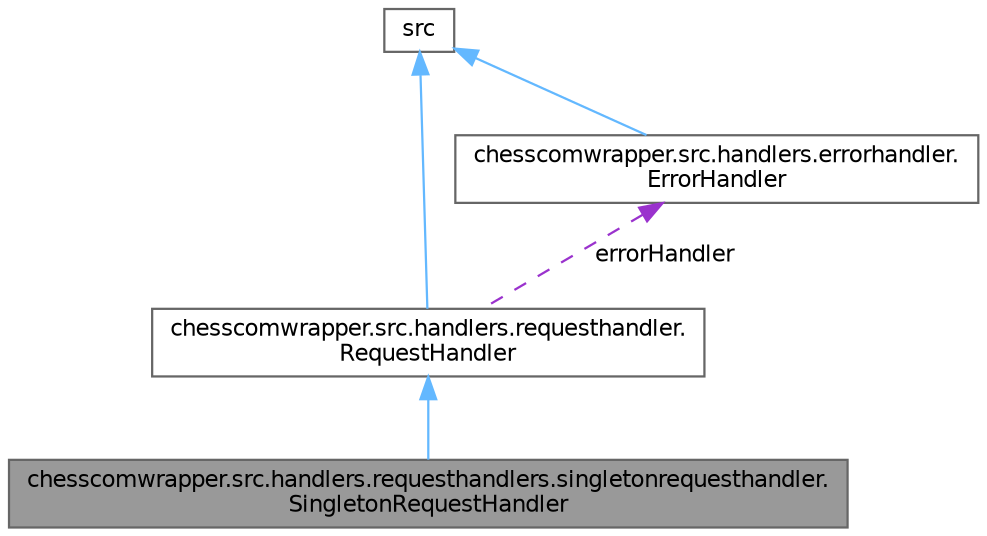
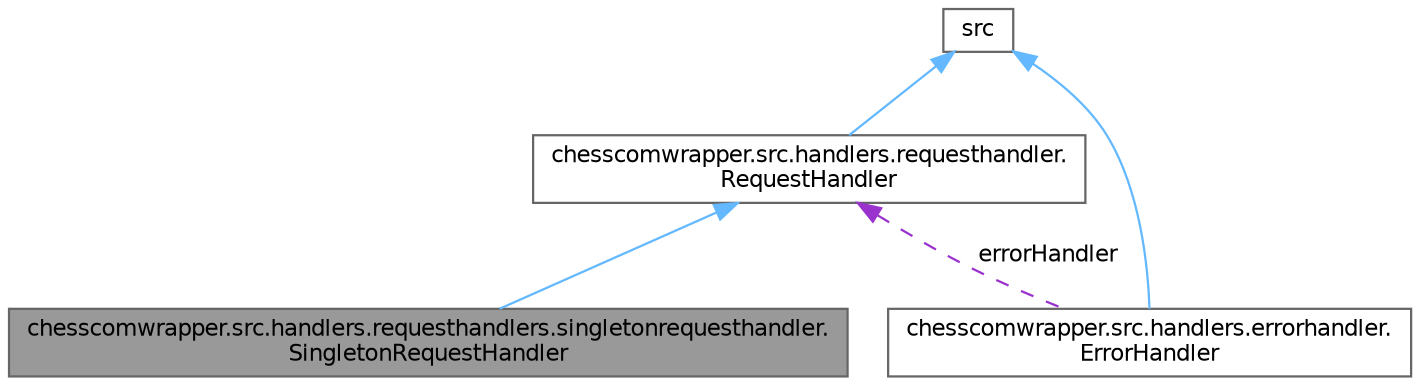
edge "chesscomwrapper.src.handlers.requesthandler. RequestHandler" -> "chesscomwrapper.src.handlers.errorhandler. ErrorHandler": reversed
